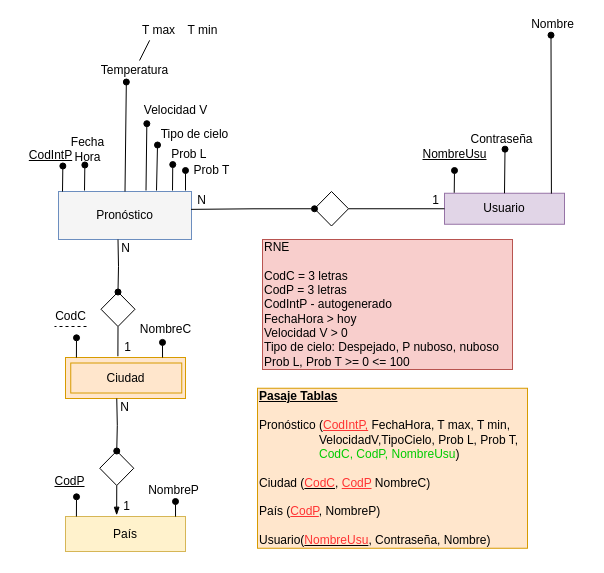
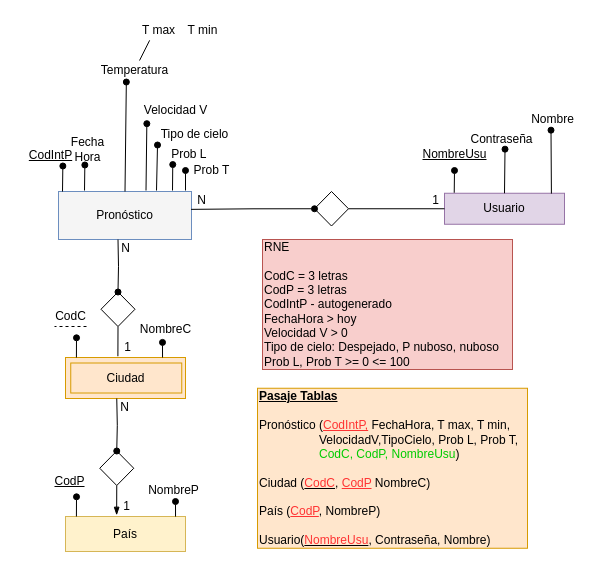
node "Nombre": moved (553, 25) -> (553, 120)
